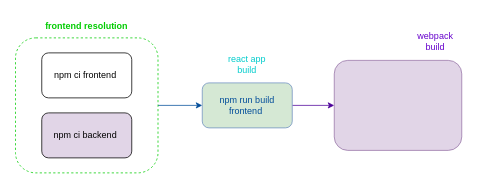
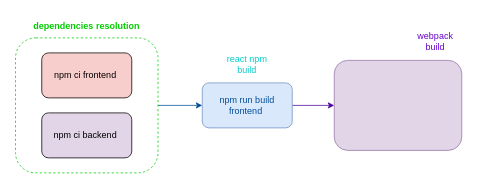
node "frontend resolution": label "frontend resolution" -> "dependencies resolution"
node "react app build": label "react app build" -> "react npm build"
node "npm ci frontend": fillcolor #ffffff -> #f8cecc
node "npm run build frontend": fillcolor #d5e8d4 -> #dae8fc
